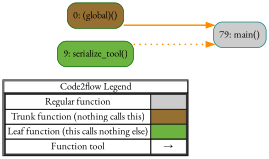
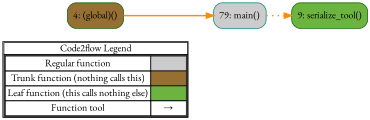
node "0: (global)()": label "0: (global)()" -> "4: (global)()"
edge "9: serialize_tool()" -> "79: main()": reversed
